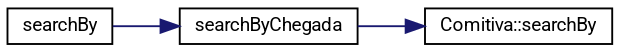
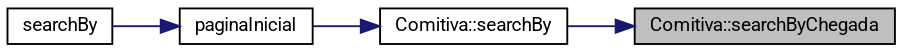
node "searchByChegada": label "searchByChegada" -> "paginaInicial"
node "Comitiva::searchByChegada": added
